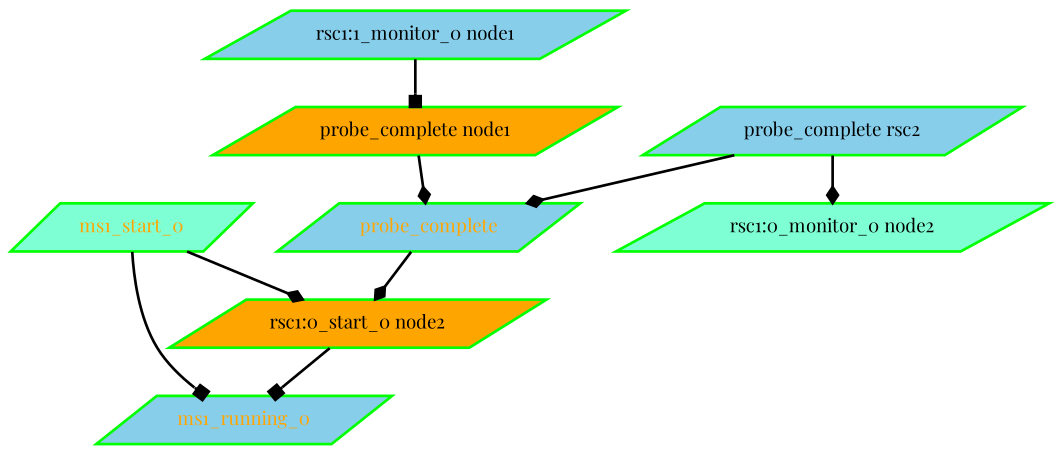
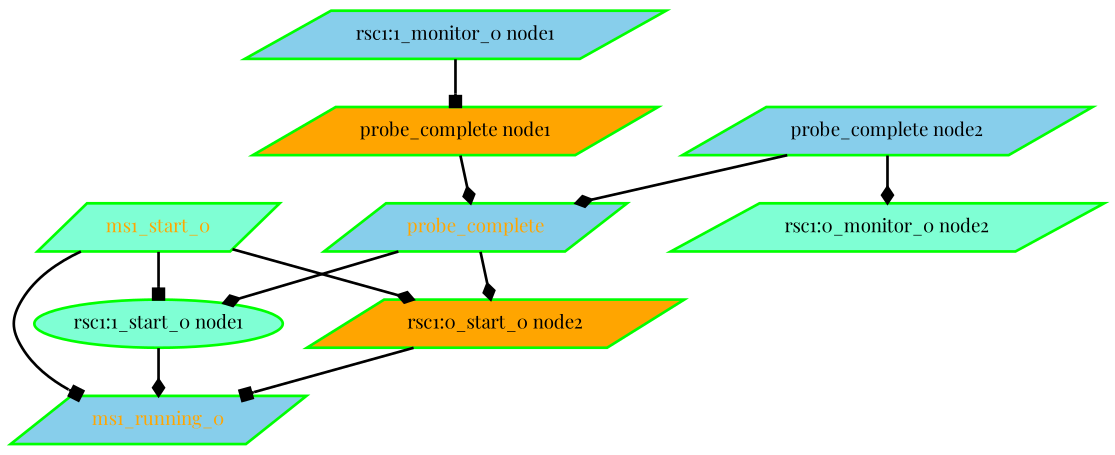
node "probe_complete rsc2": label "probe_complete rsc2" -> "probe_complete node2"
node "rsc1:1_start_0 node1": added
